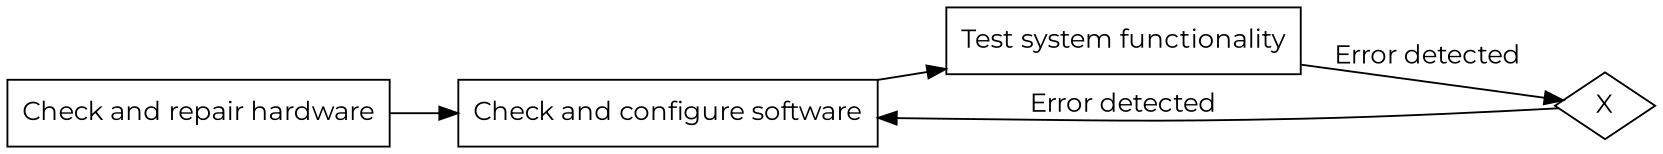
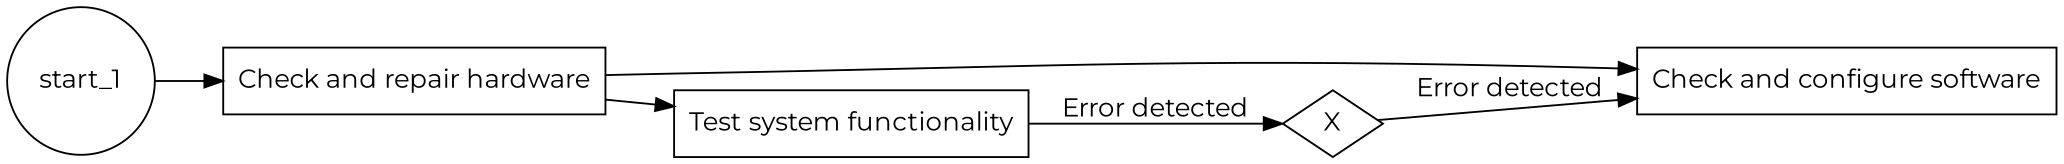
edge "Check and configure software" -> "Test system functionality": now "Check and repair hardware" -> "Test system functionality"
node "start_1": added
